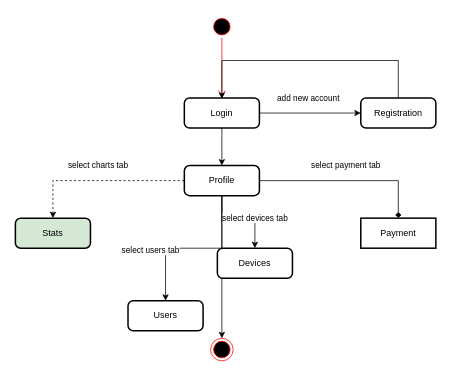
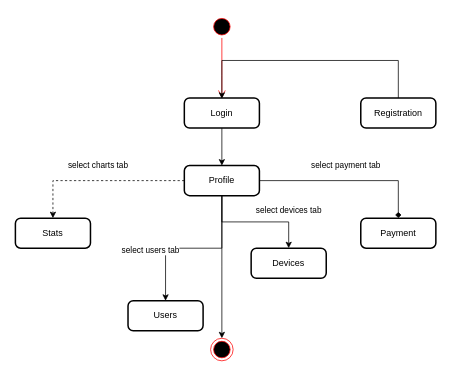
edge "Login" -> "Registration": removed, label "add new account"
node "Stats": fillcolor #d5e8d4 -> #ffffff
node "Payment": shape rectangle -> rounded rectangle
node "Devices": moved (255, 263) -> (288, 263)
